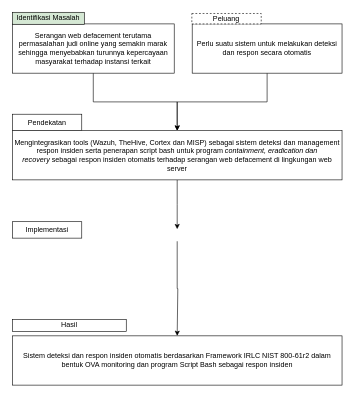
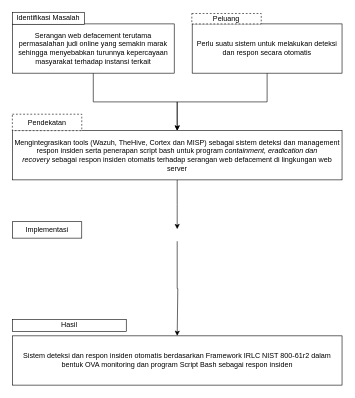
node "Identifikasi Masalah": fillcolor #d5e8d4 -> #ffffff
node "Pendekatan": style solid -> dashed
